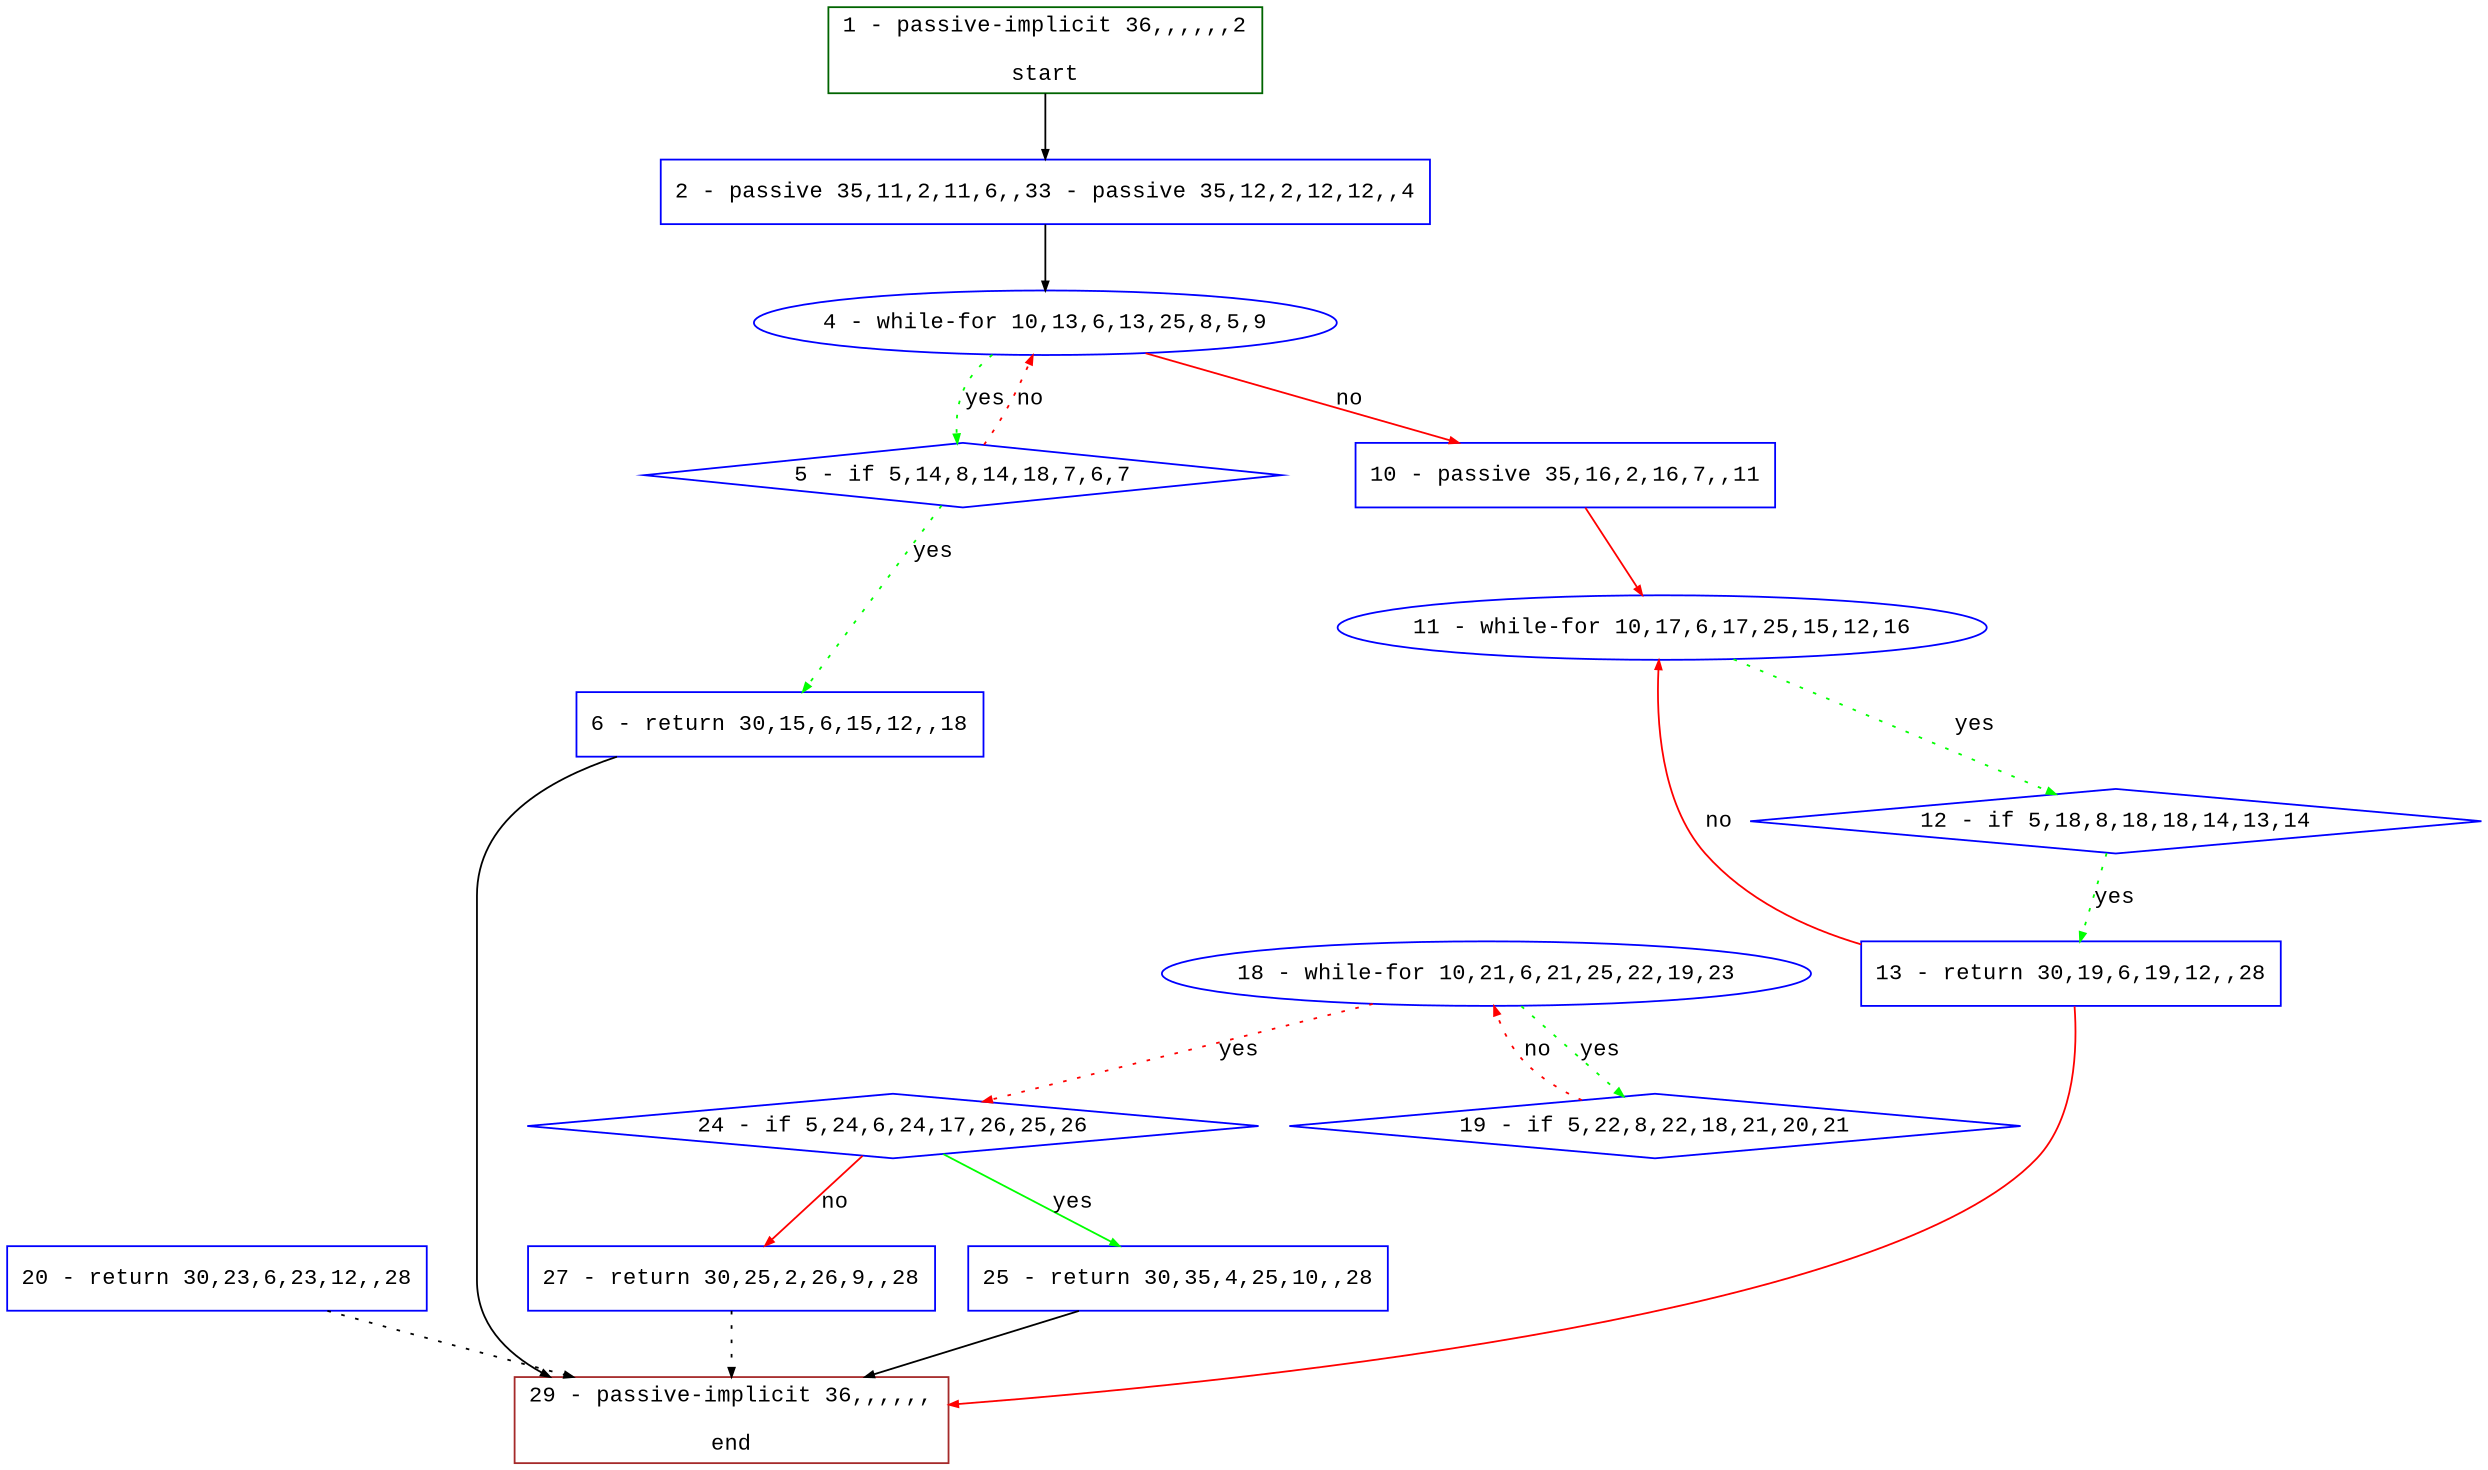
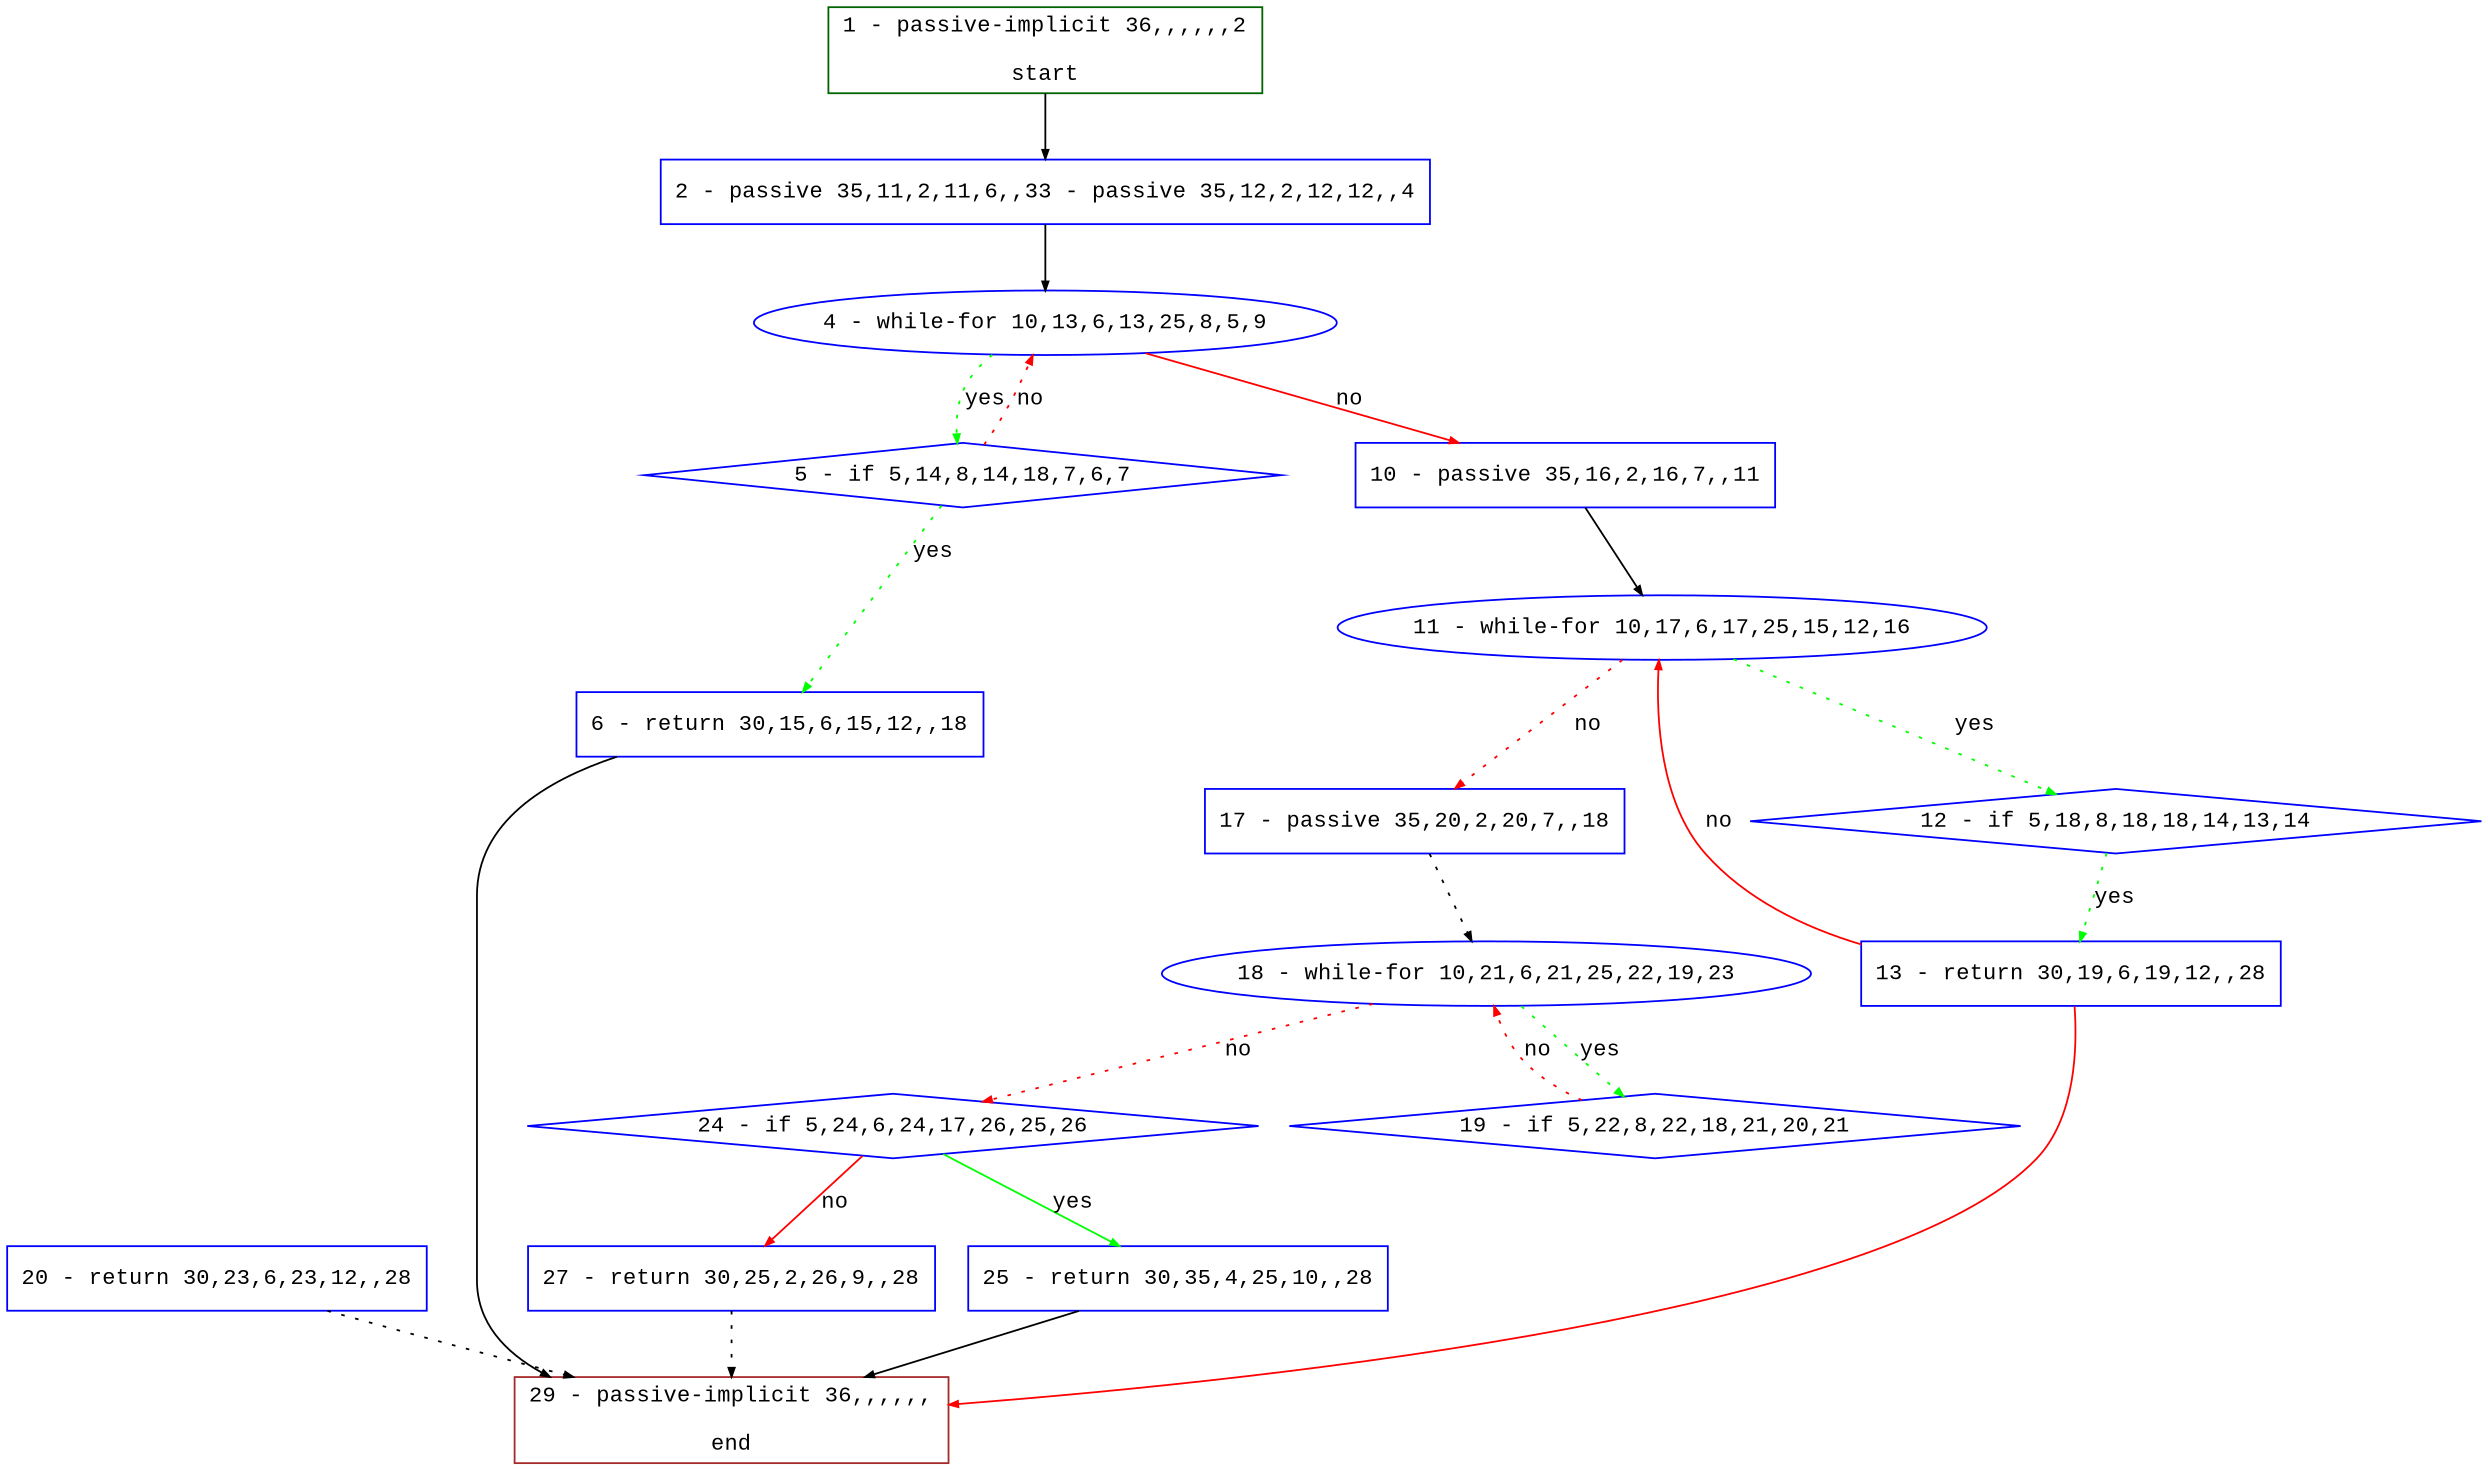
edge "10 - passive 35,16,2,16,7,,11" -> "11 - while-for 10,17,6,17,25,15,12,16": color #ff0000 -> #000000
node "17 - passive 35,20,2,20,7,,18": added
edge "18 - while-for 10,21,6,21,25,22,19,23" -> "24 - if 5,24,6,24,17,26,25,26": label "yes" -> "no"
